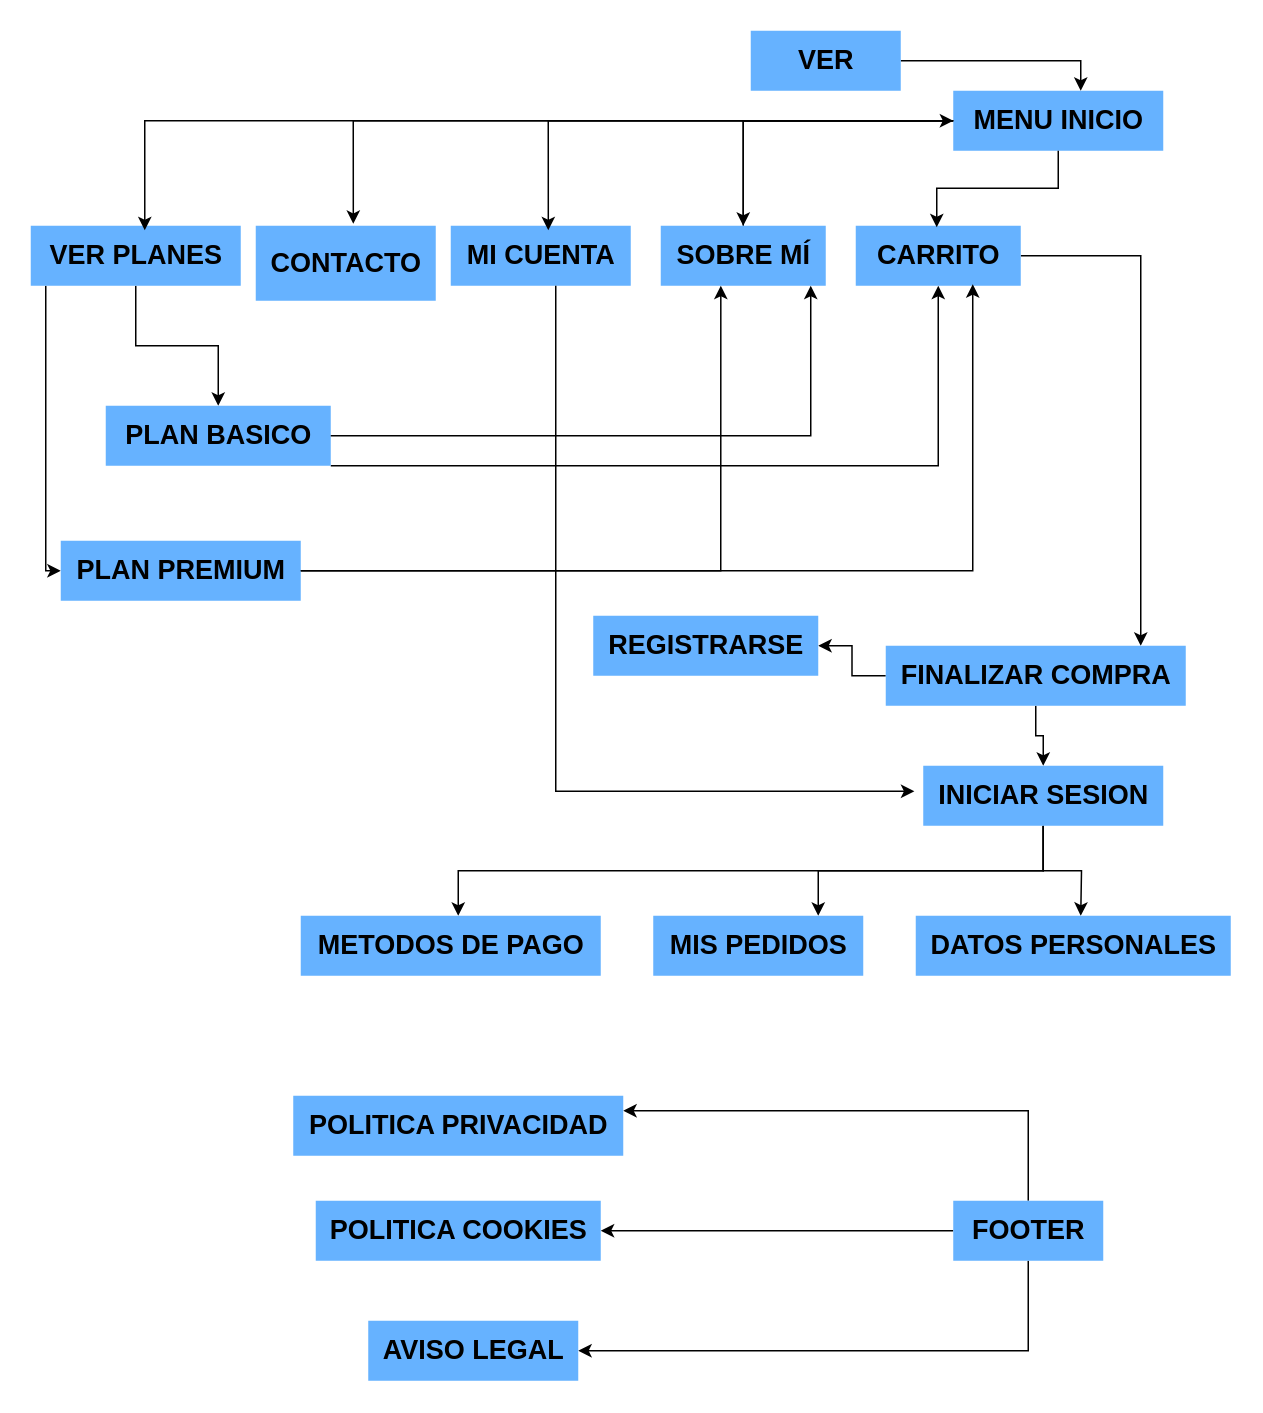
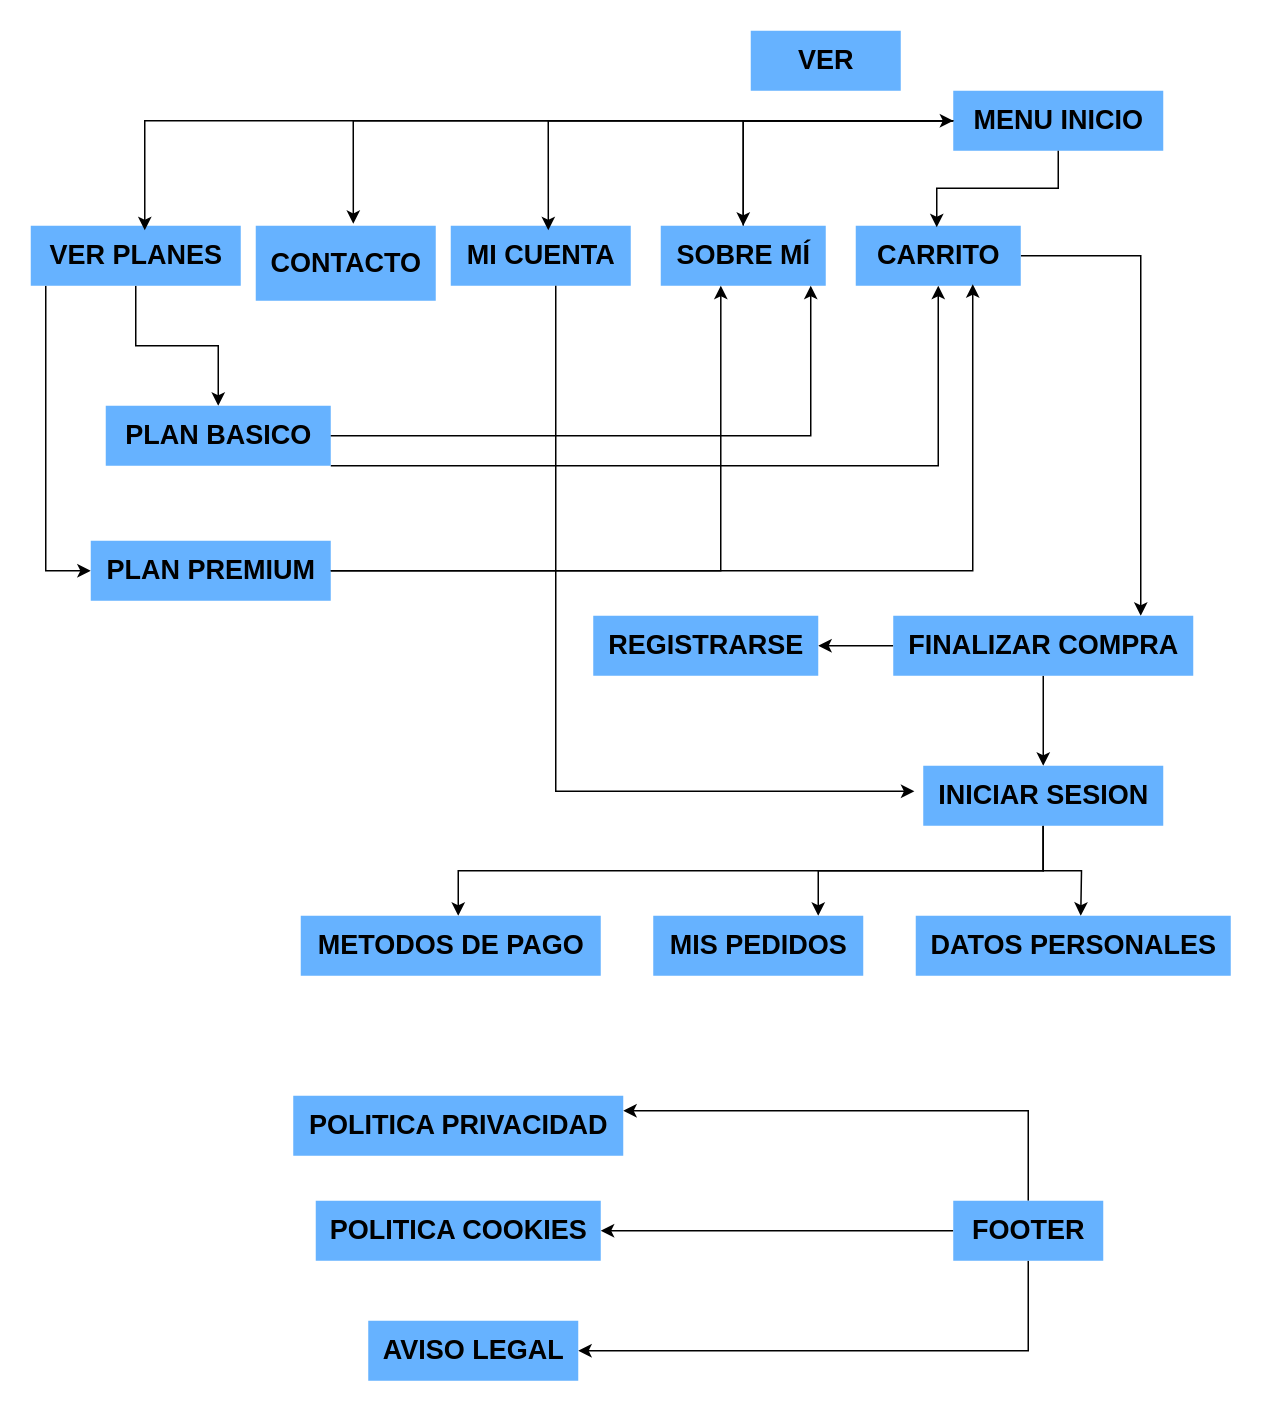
edge "VER" -> "MENU INICIO": removed
node "PLAN PREMIUM": moved (181, 571) -> (211, 571)
node "FINALIZAR COMPRA": moved (1036, 676) -> (1043, 646)
